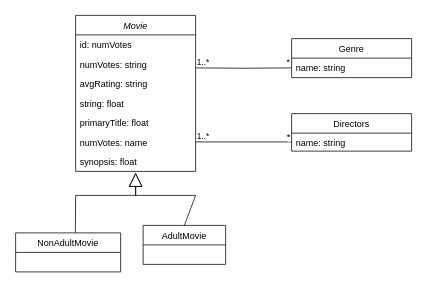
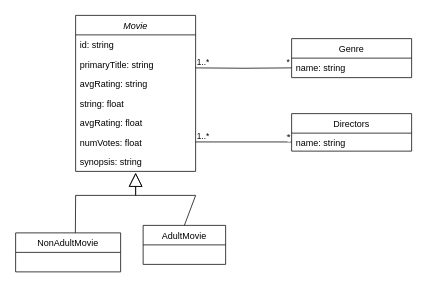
node "id: numVotes": label "id: numVotes" -> "id: string"
node "numVotes: string": label "numVotes: string" -> "primaryTitle: string"
node "primaryTitle: float": label "primaryTitle: float" -> "avgRating: float"
node "numVotes: name": label "numVotes: name" -> "numVotes: float"
node "synopsis: float": label "synopsis: float" -> "synopsis: string"
